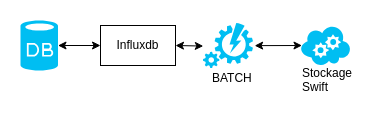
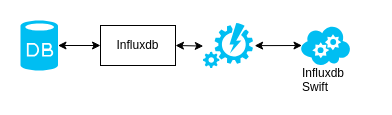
node "BATCH": removed
node "Stockage Swift": label "Stockage Swift" -> "Influxdb Swift"
